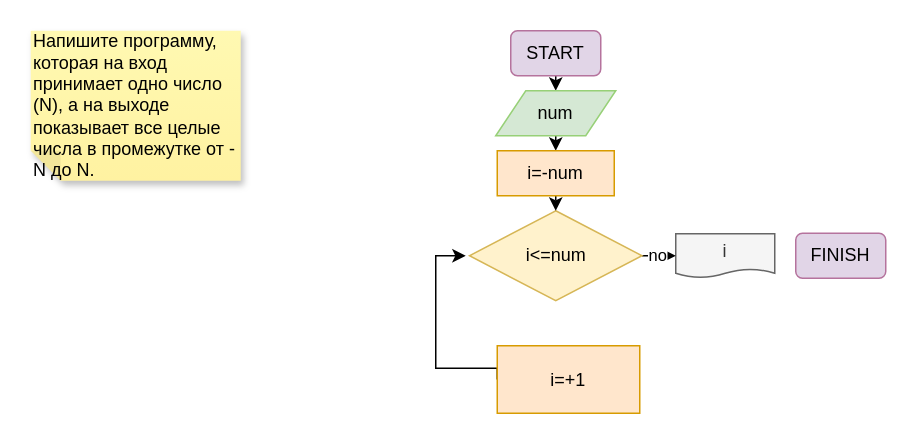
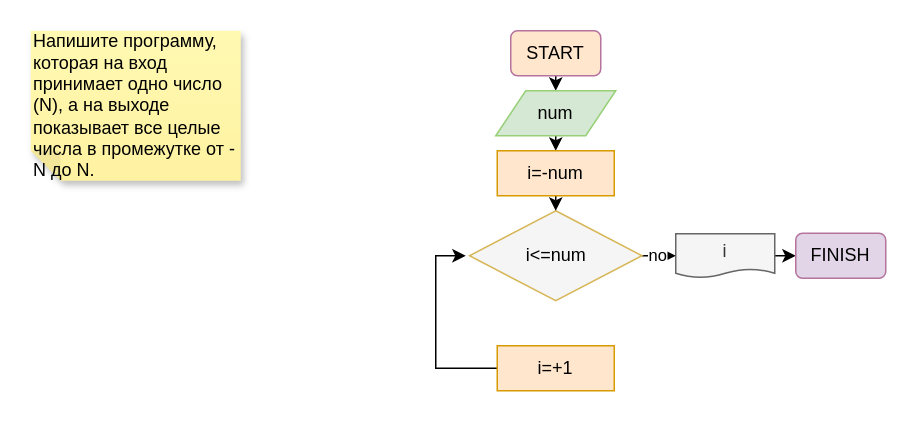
node "START": fillcolor #e1d5e7 -> #ffe6cc
node "i<=num": fillcolor #fff2cc -> #f5f5f5
edge "i" -> "FINISH": added
node "i=+1": size 143x68 -> 117x45
